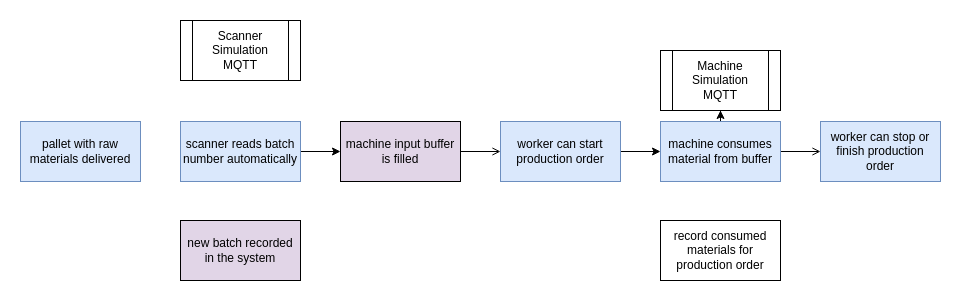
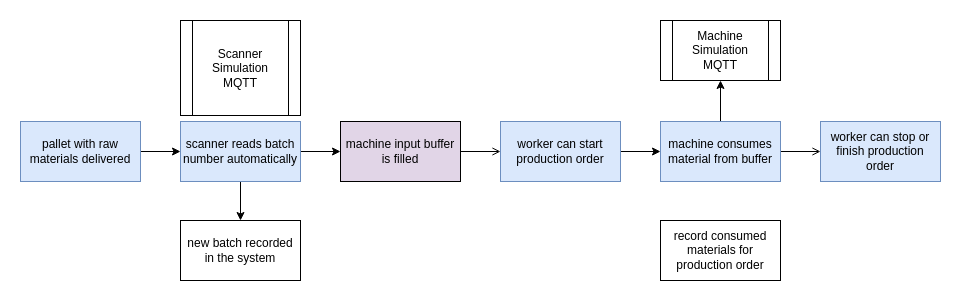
node "Scanner Simulation MQTT": size 120x60 -> 120x95
node "Machine Simulation MQTT": moved (721, 81) -> (721, 51)
edge "pallet with raw materials delivered" -> "scanner reads batch number automatically": added
edge "scanner reads batch number automatically" -> "new batch recorded in the system": added
node "new batch recorded in the system": fillcolor #e1d5e7 -> #ffffff
